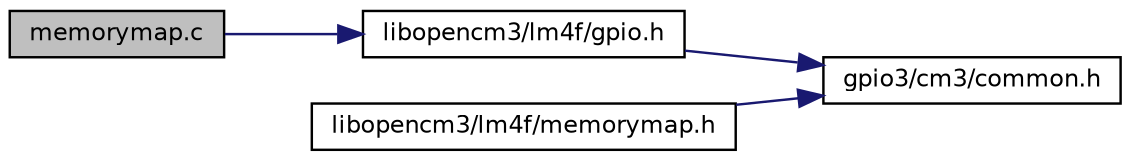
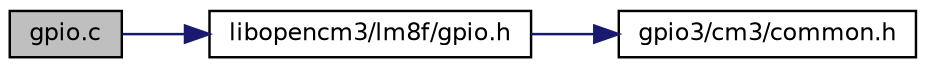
node "memorymap.c": label "memorymap.c" -> "gpio.c"
node "libopencm3/lm4f/gpio.h": label "libopencm3/lm4f/gpio.h" -> "libopencm3/lm8f/gpio.h"
node "libopencm3/lm4f/memorymap.h": removed
